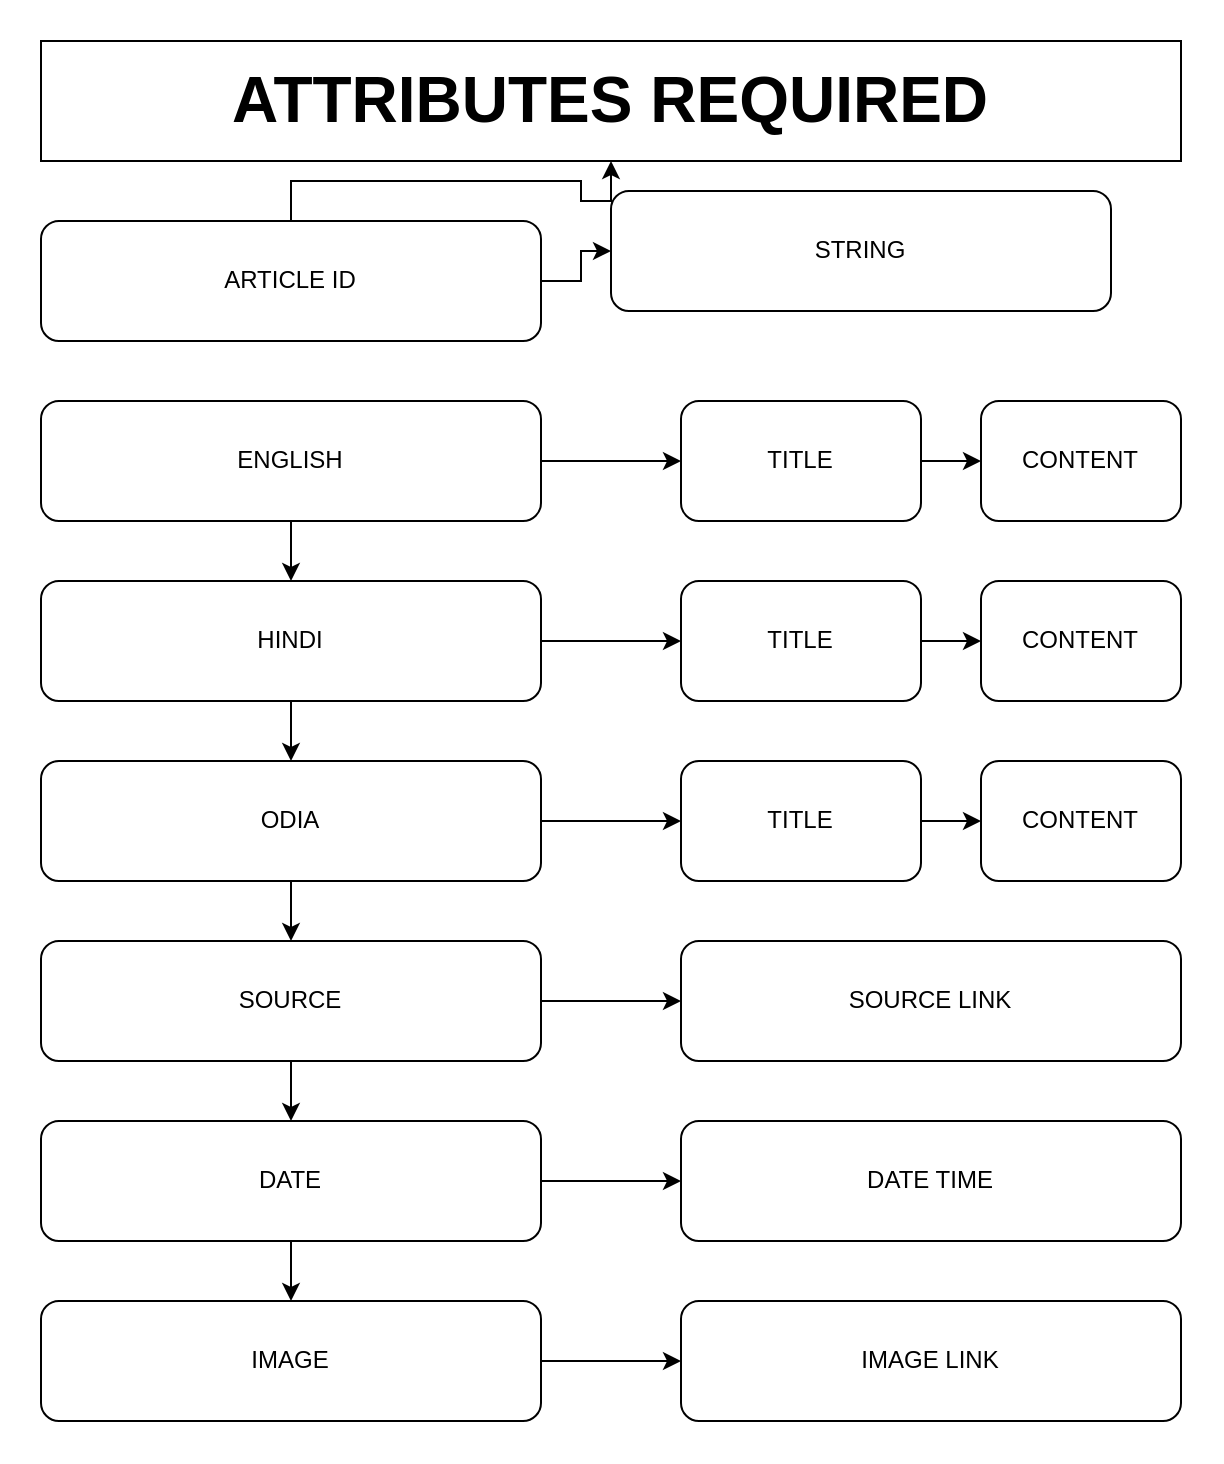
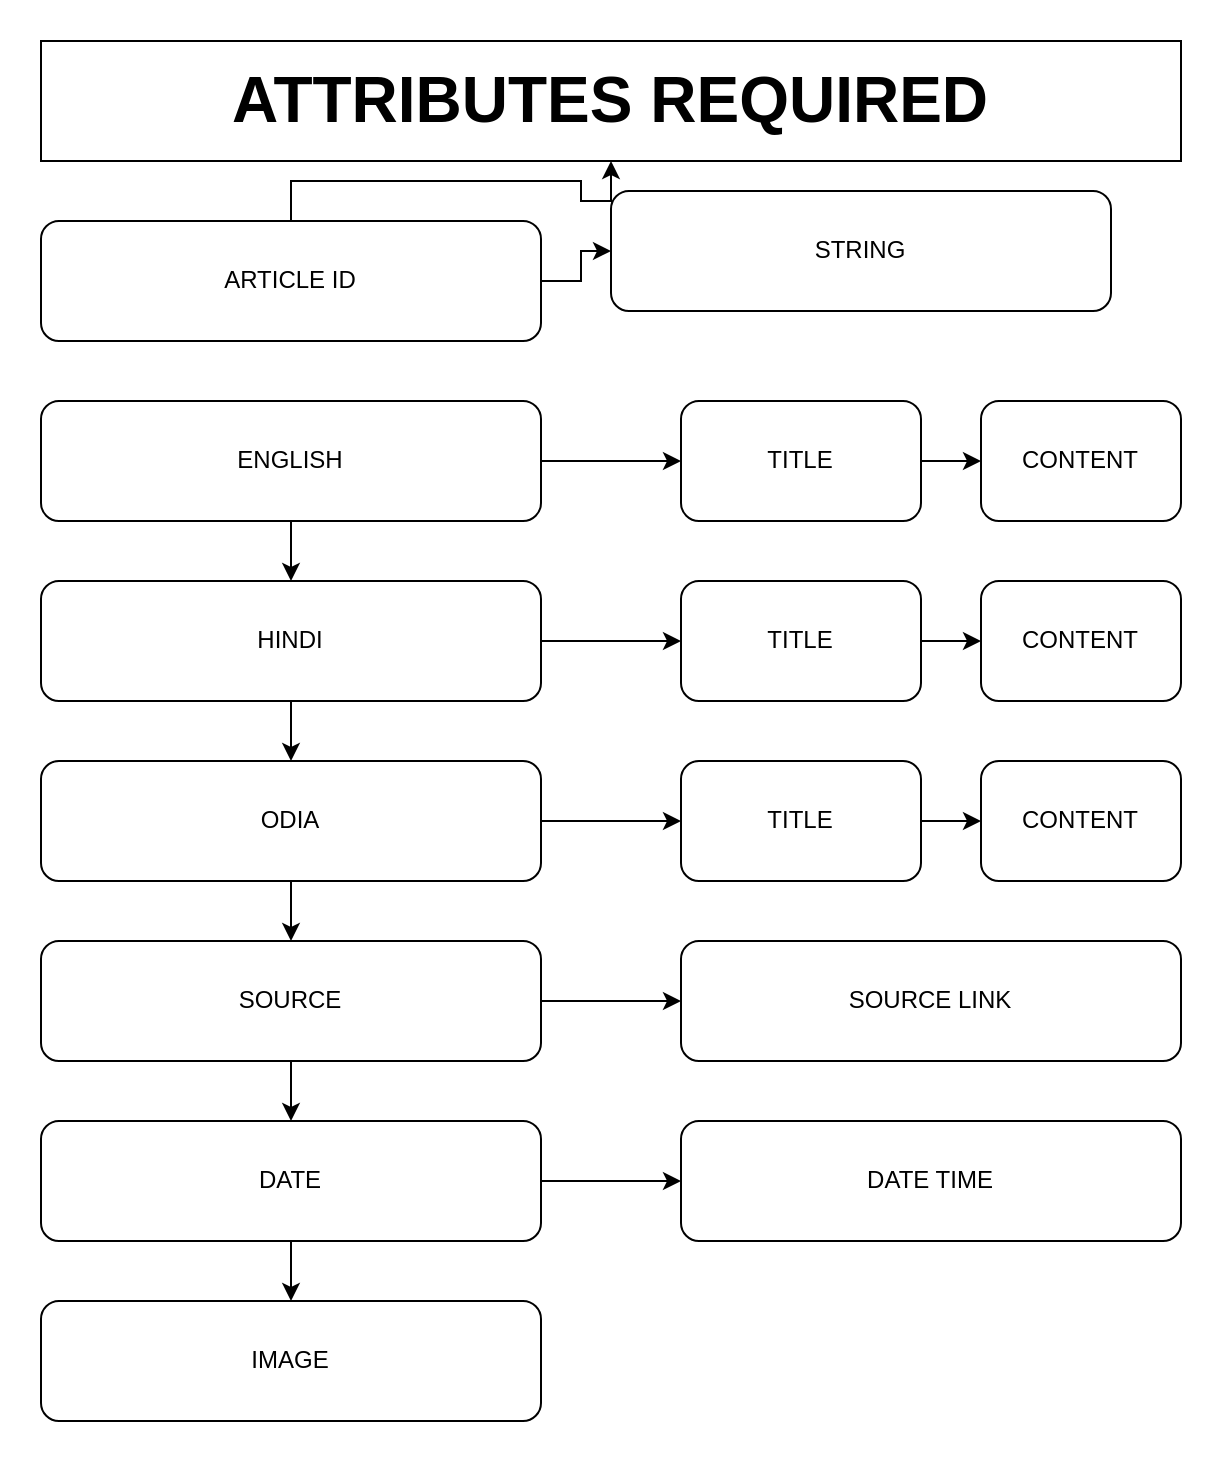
edge "IMAGE" -> "IMAGE LINK": removed
node "IMAGE LINK": removed
